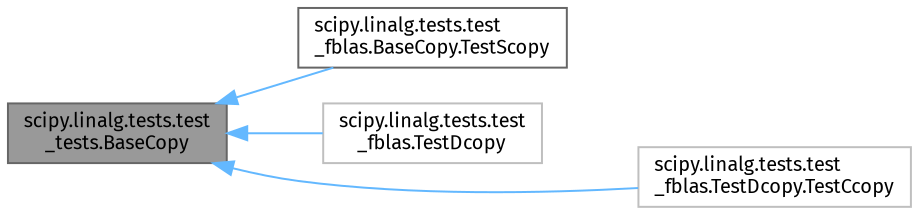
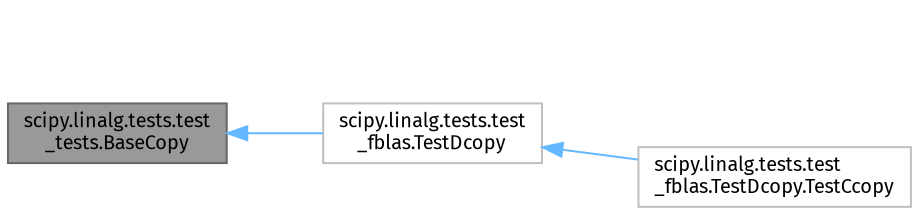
node "scipy.linalg.tests.test _fblas.BaseCopy.TestScopy": removed
edge "scipy.linalg.tests.test _fblas.TestDcopy.TestCcopy" -> "scipy.linalg.tests.test _tests.BaseCopy": now "scipy.linalg.tests.test _fblas.TestDcopy.TestCcopy" -> "scipy.linalg.tests.test _fblas.TestDcopy"
